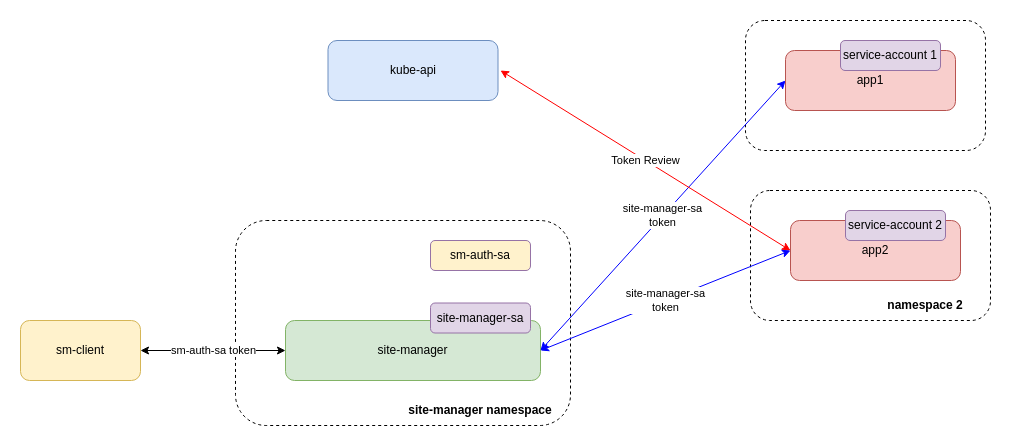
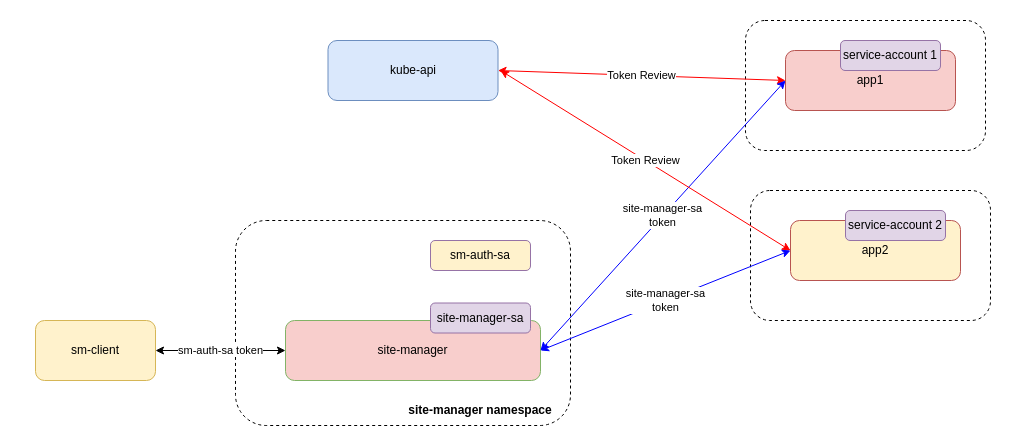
edge "kube-api" -- "app1": added, label "Token Review"
node "app2": fillcolor #f8cecc -> #fff2cc
node "namespace 2": removed
node "sm-client": moved (81, 351) -> (96, 351)
node "site-manager": fillcolor #d5e8d4 -> #f8cecc
